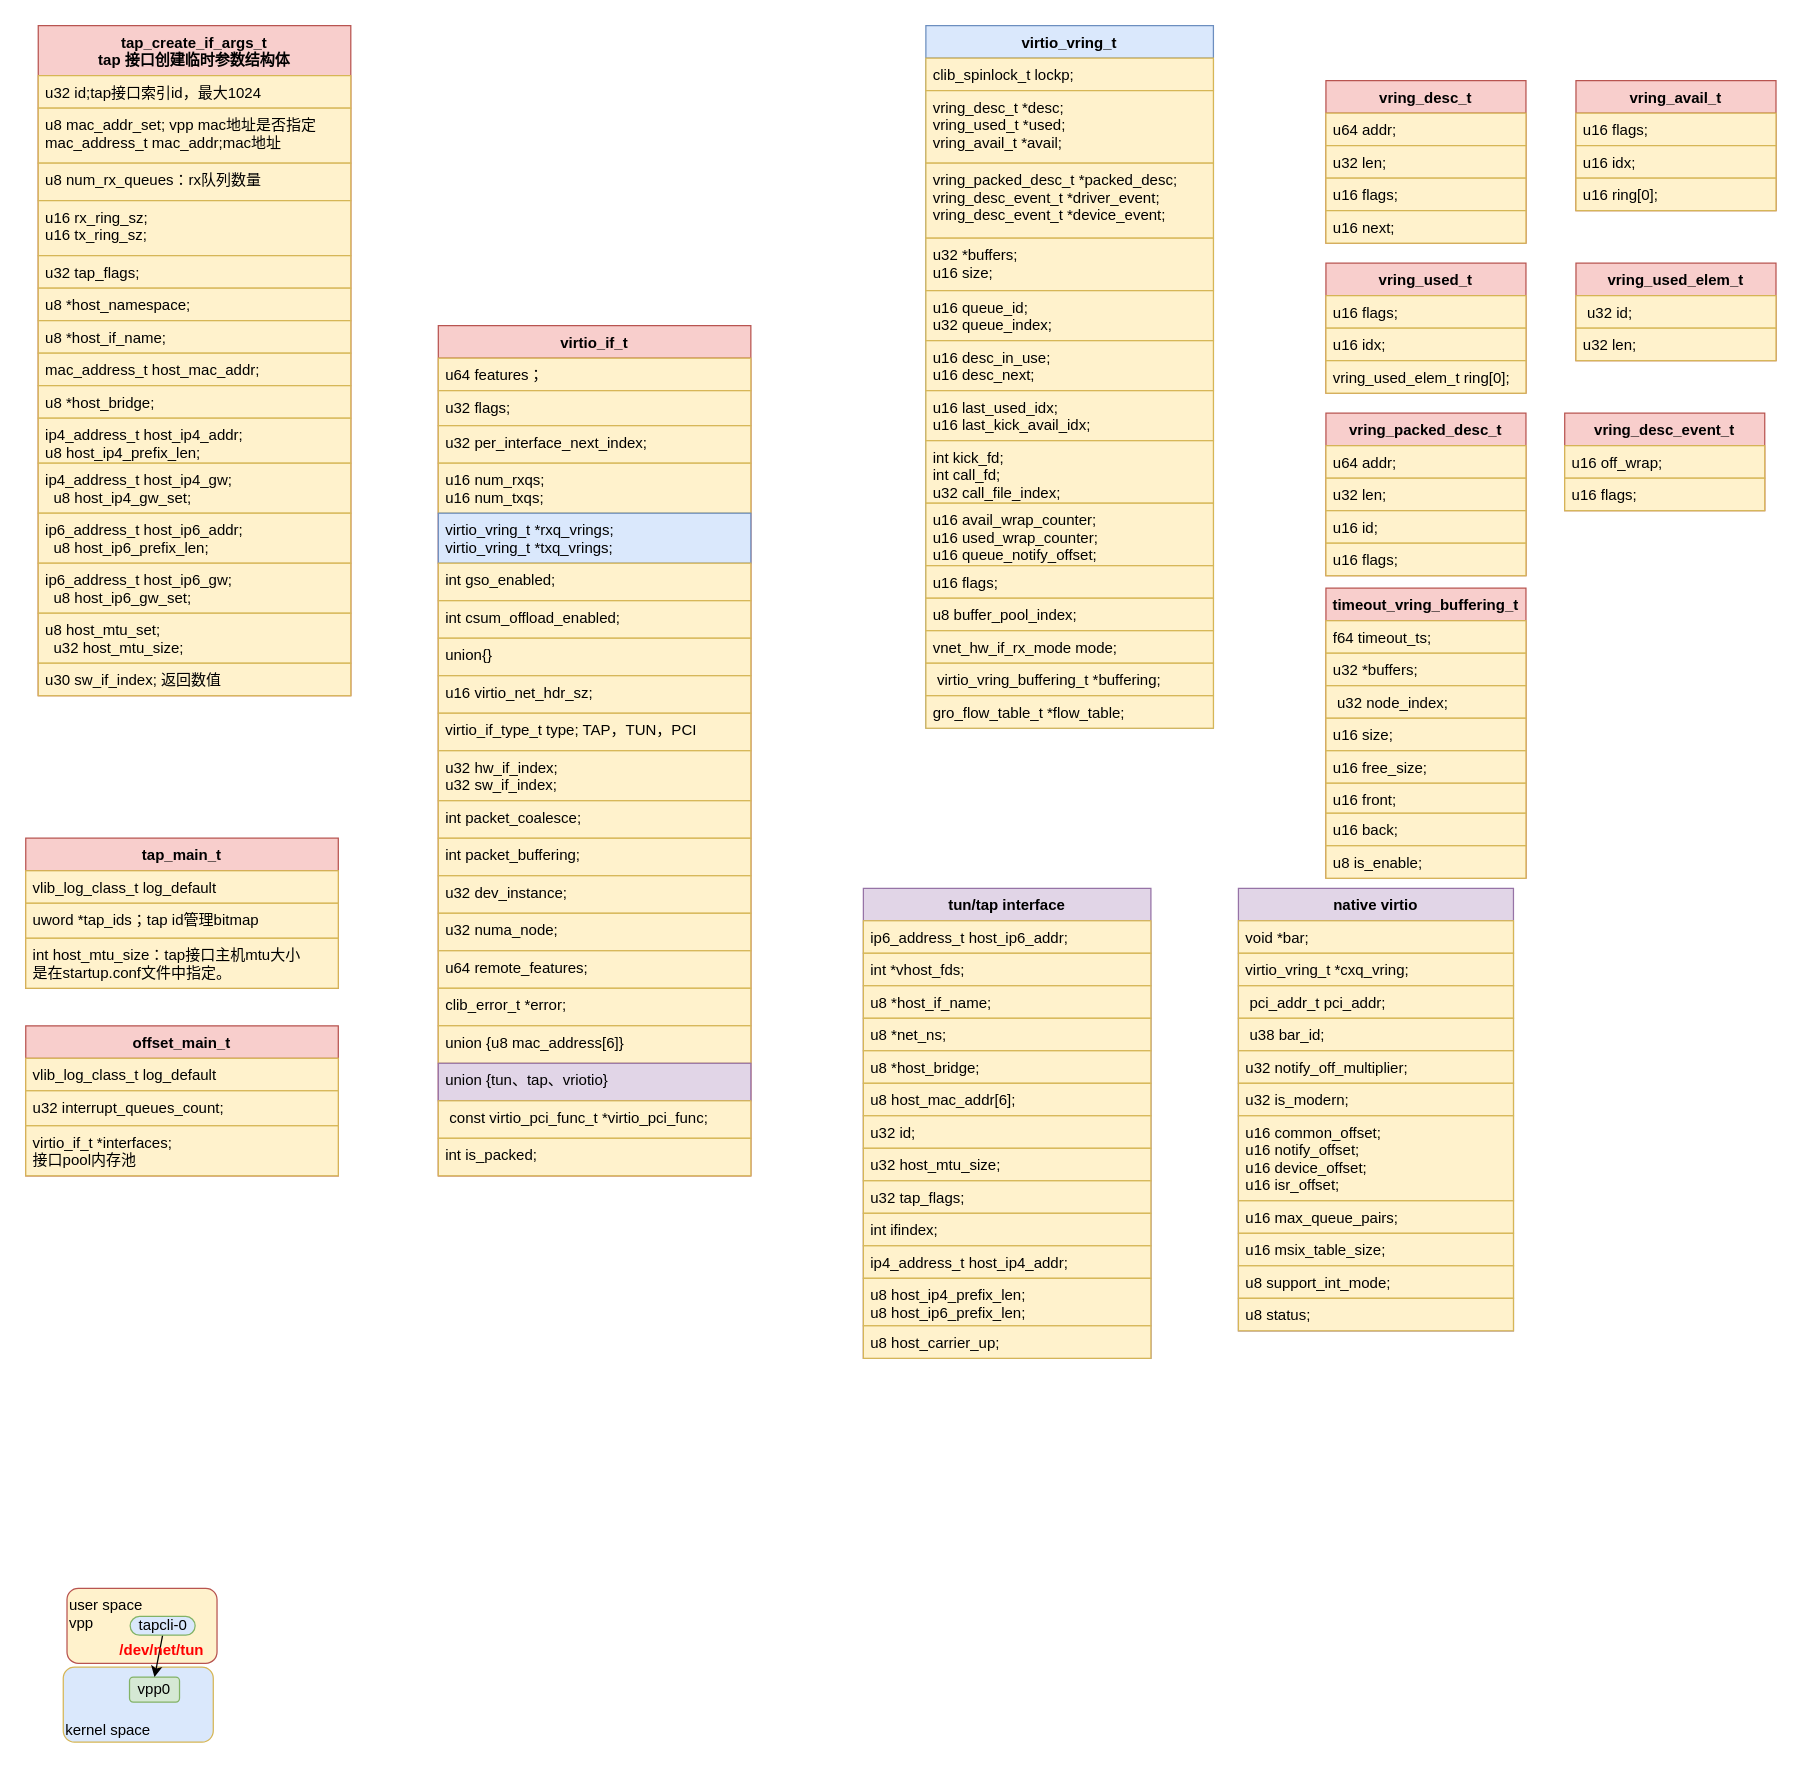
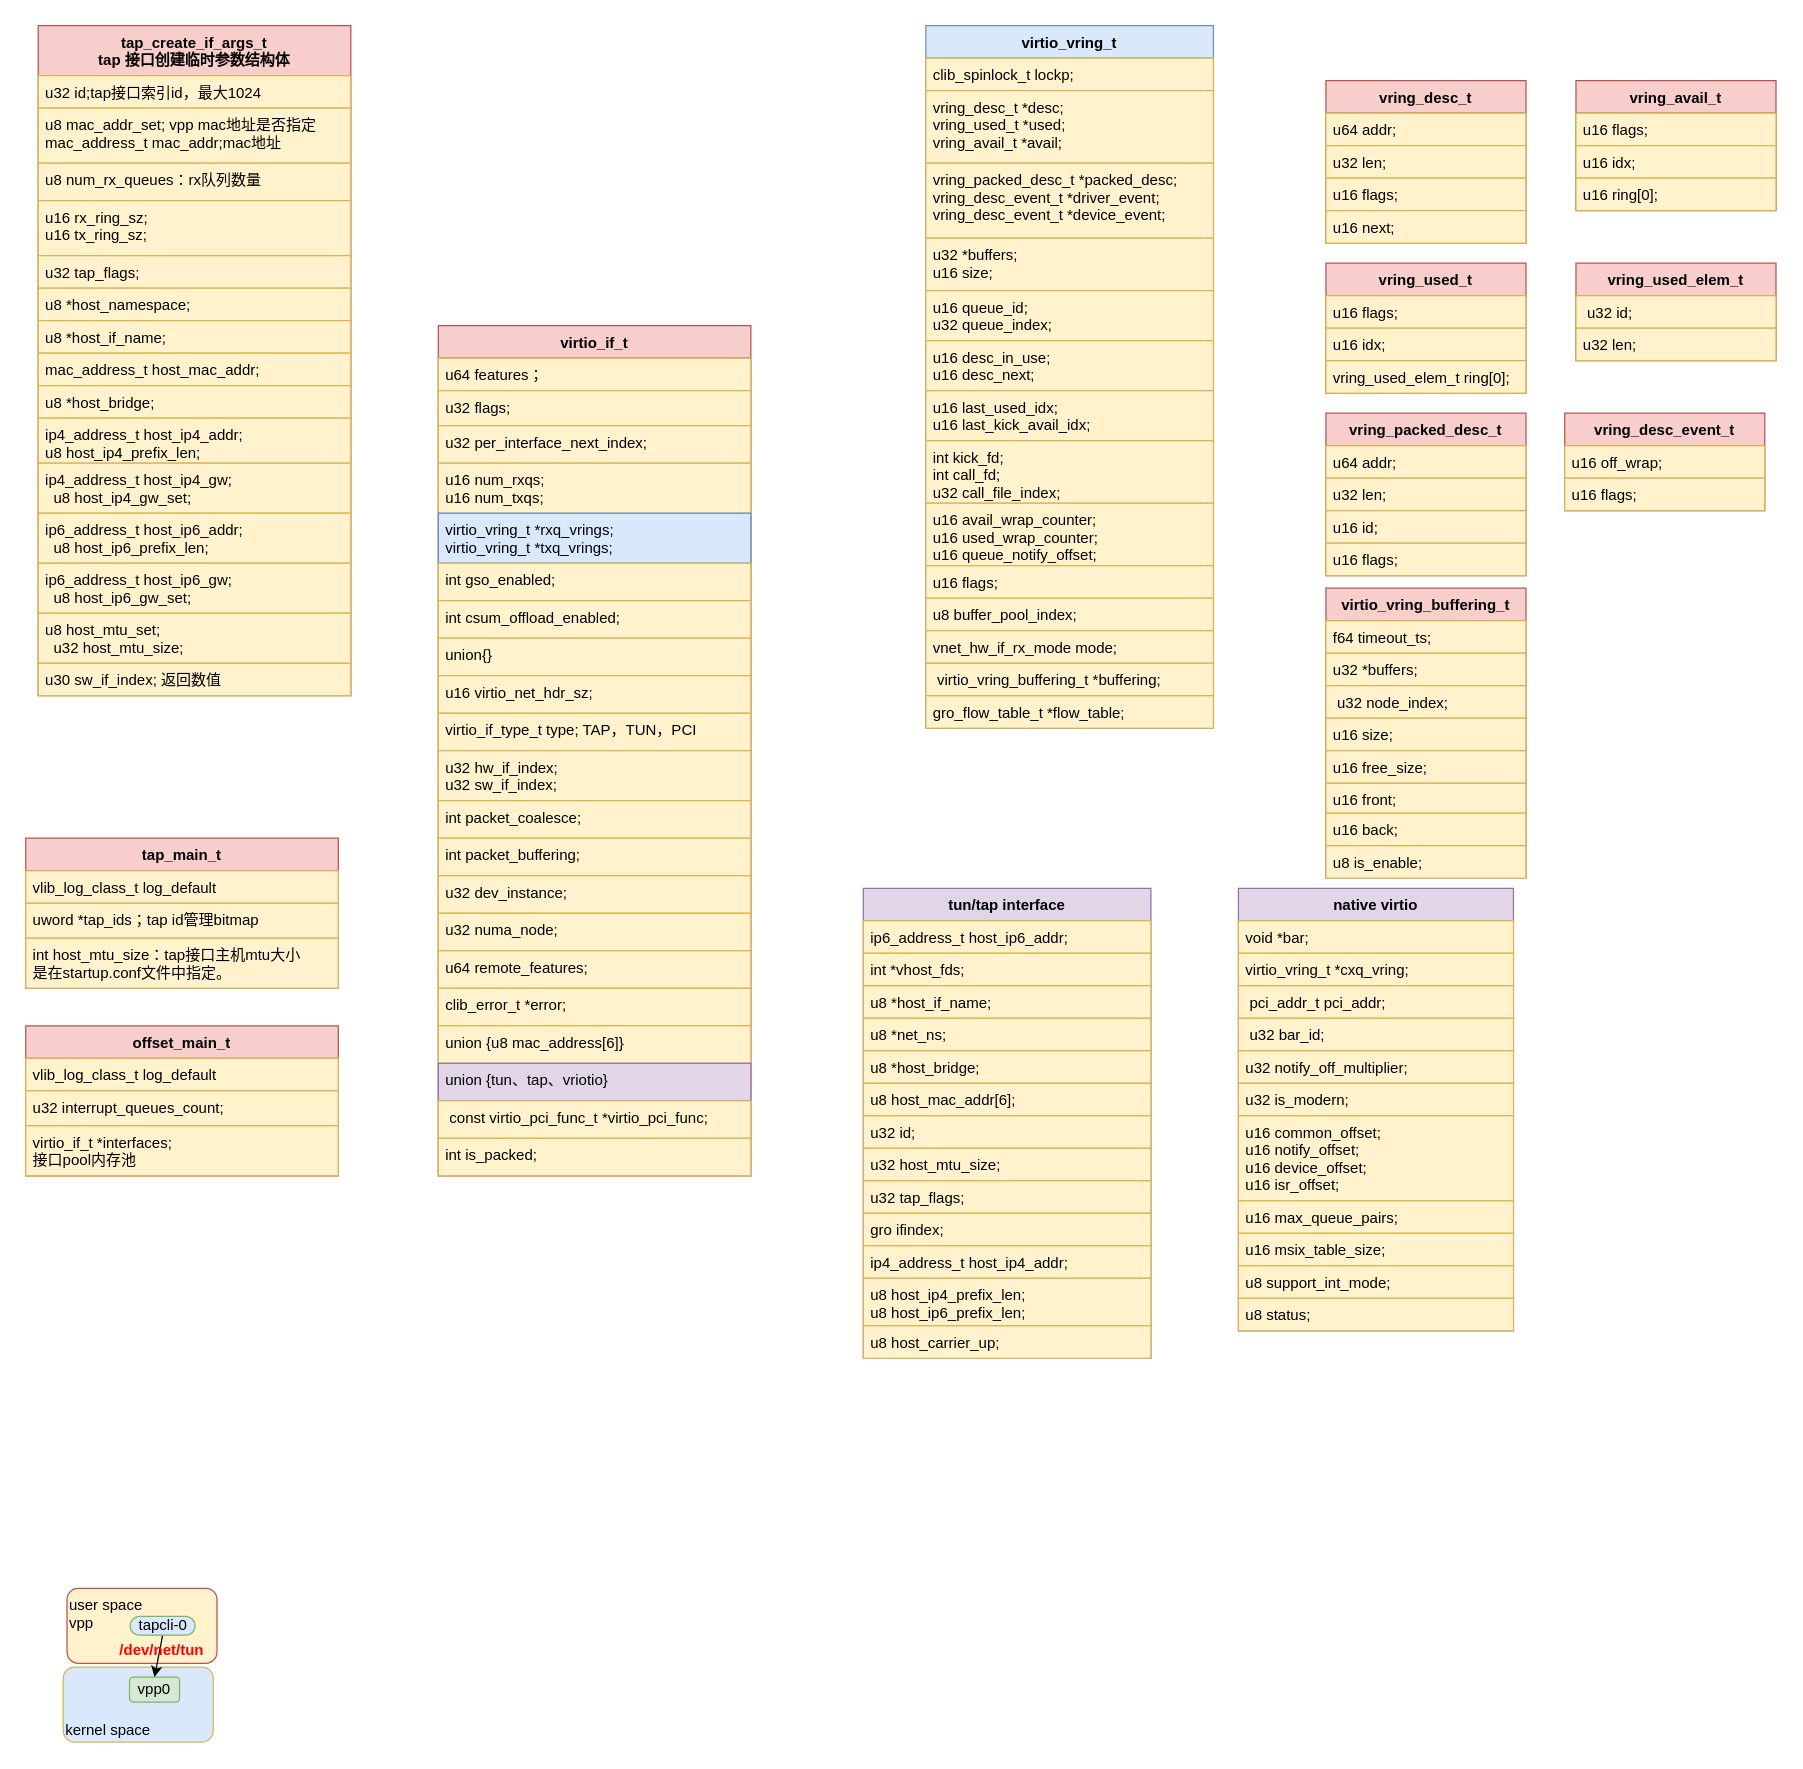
node "timeout_vring_buffering_t": label "timeout_vring_buffering_t" -> "virtio_vring_buffering_t"
node "u38 bar_id;": label "u38 bar_id;" -> "u32 bar_id;"
node "int ifindex;": label "int ifindex;" -> "gro ifindex;"
